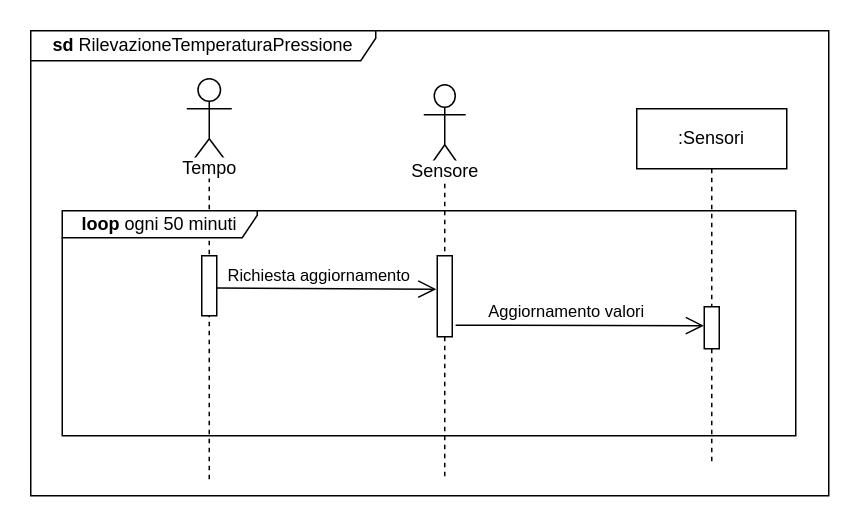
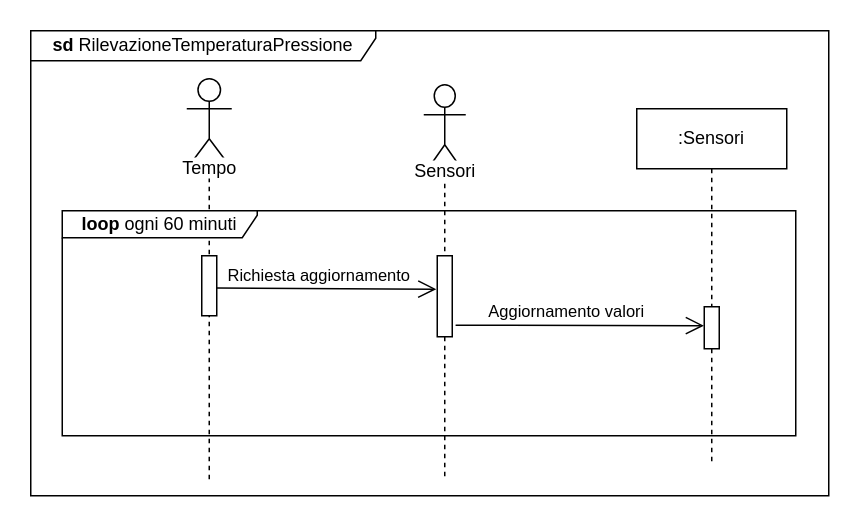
node "Sensore": label "Sensore" -> "Sensori"
node "loop ogni 50 minuti": label "loop ogni 50 minuti" -> "loop ogni 60 minuti"
